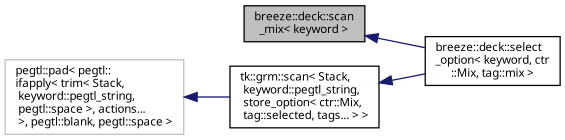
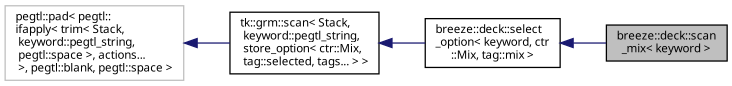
edge "breeze::deck::select _option< keyword, ctr ::Mix, tag::mix >" -> "breeze::deck::scan _mix< keyword >": reversed
